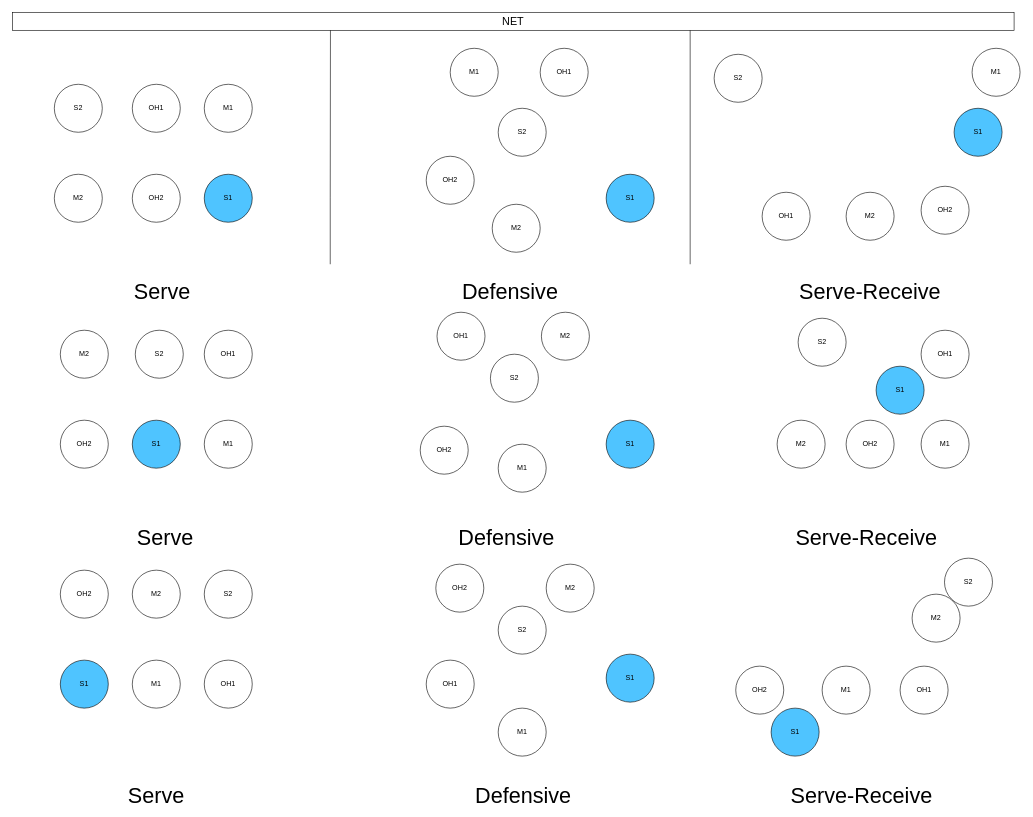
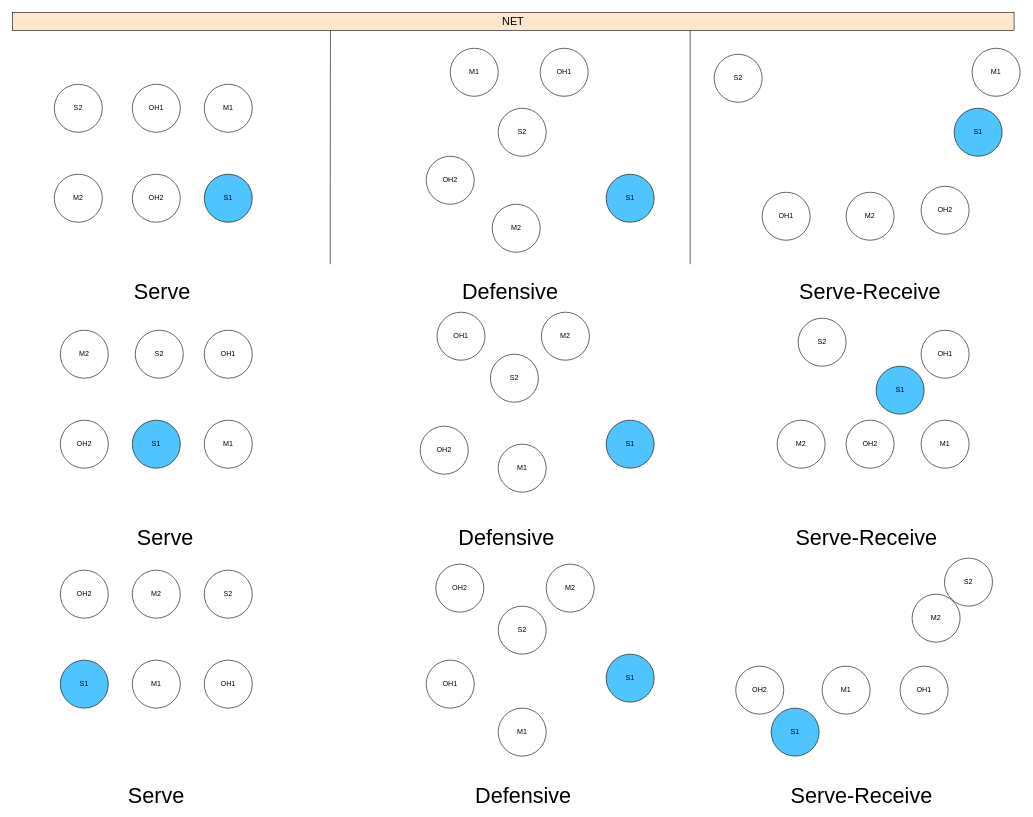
node "NET": fillcolor #ffffff -> #ffe6cc
